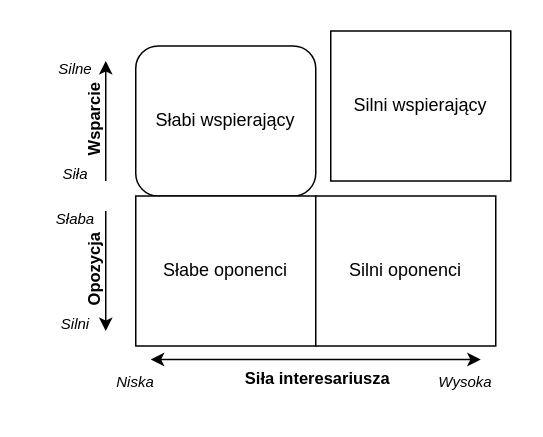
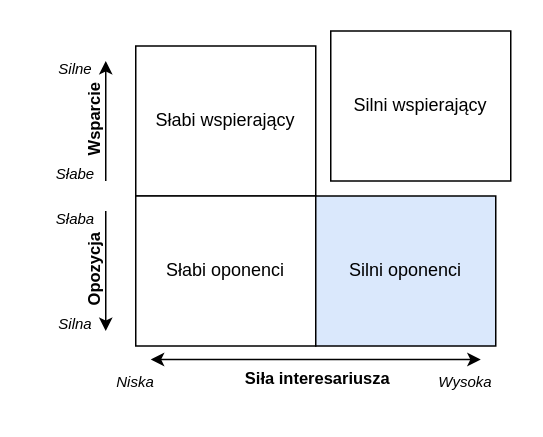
node "Słabi wspierający": shape rounded rectangle -> rectangle
node "Siła": label "Siła" -> "Słabe"
node "Słabe oponenci": label "Słabe oponenci" -> "Słabi oponenci"
node "Silni oponenci": fillcolor #ffffff -> #dae8fc
node "Silni": label "Silni" -> "Silna"
